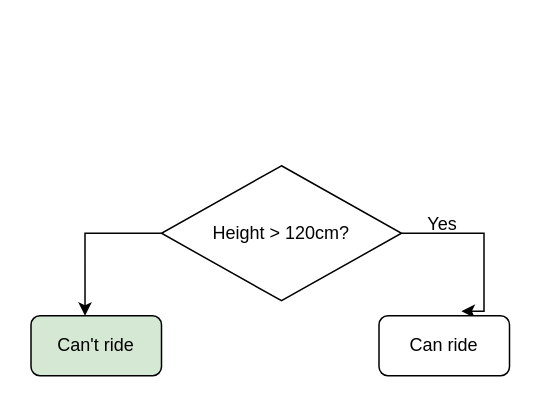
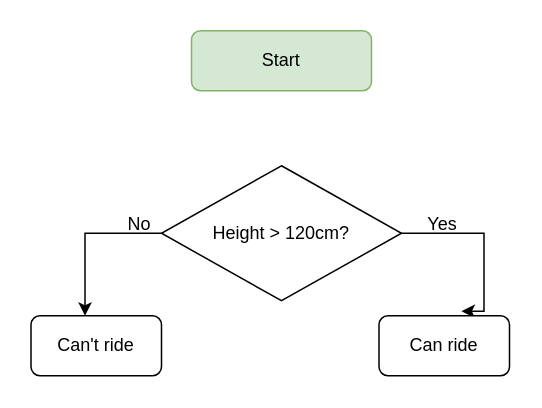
node "Start": added
node "No": added
node "Can't ride": fillcolor #d5e8d4 -> #ffffff
